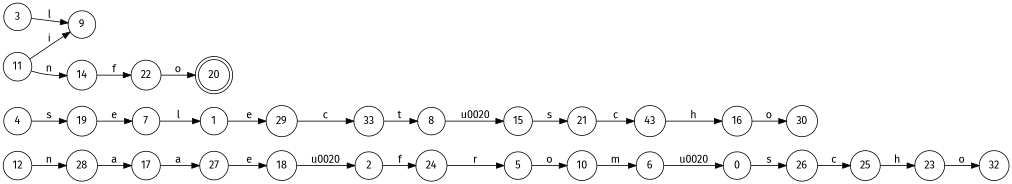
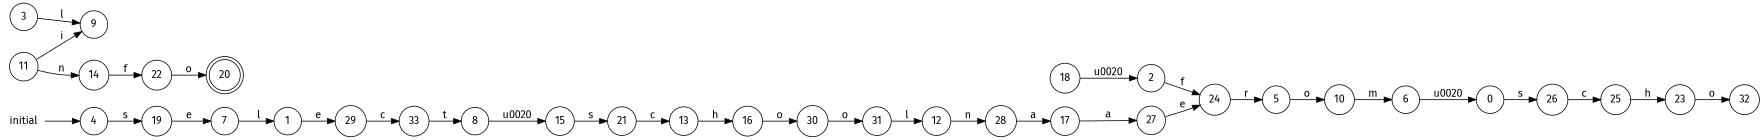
node "initial": added
node "43": label "43" -> "13"
node "31": added
edge "27" -> "18": now "27" -> "24"
